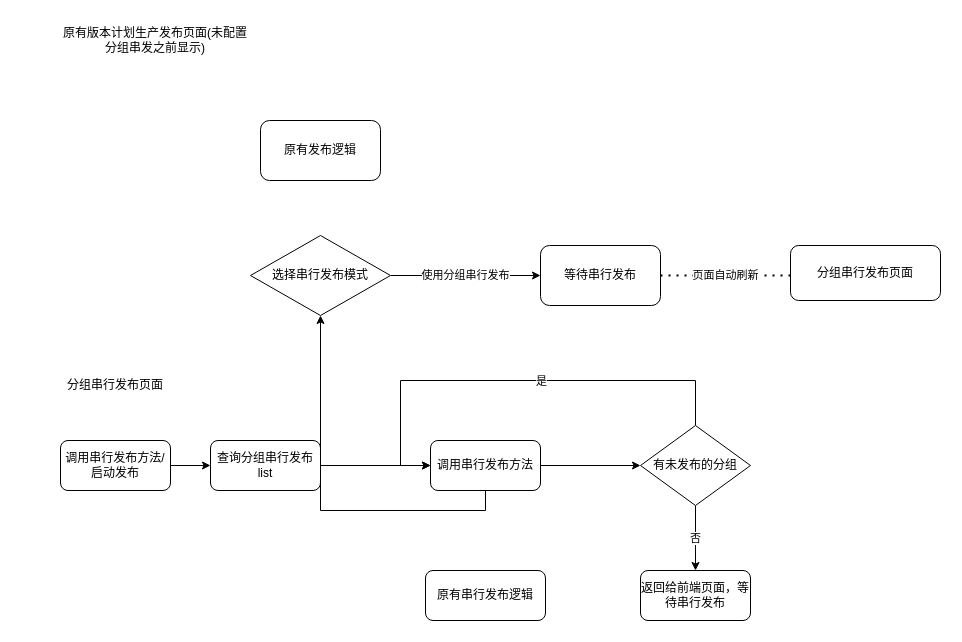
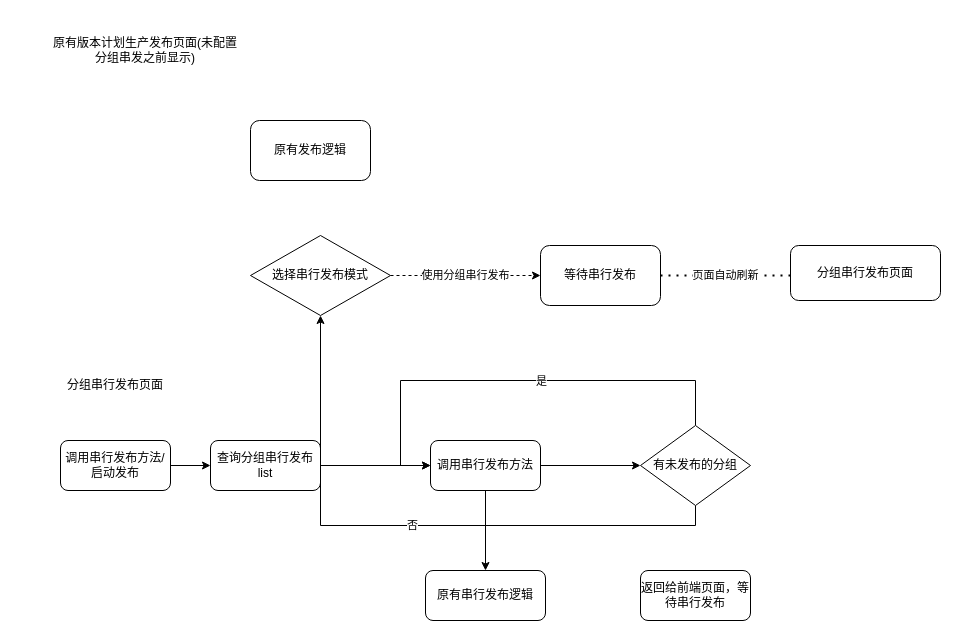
node "原有版本计划生产发布页面(未配置分组串发之前显示)": moved (156, 41) -> (146, 51)
node "原有发布逻辑": moved (321, 151) -> (311, 151)
edge "选择串行发布模式" -> "等待串行发布": style solid -> dashed
edge "调用串行发布方法" -> "选择串行发布模式": now "调用串行发布方法" -> "原有串行发布逻辑"
edge "有未发布的分组" -> "返回给前端页面，等待串行发布": now "有未发布的分组" -> "选择串行发布模式"
